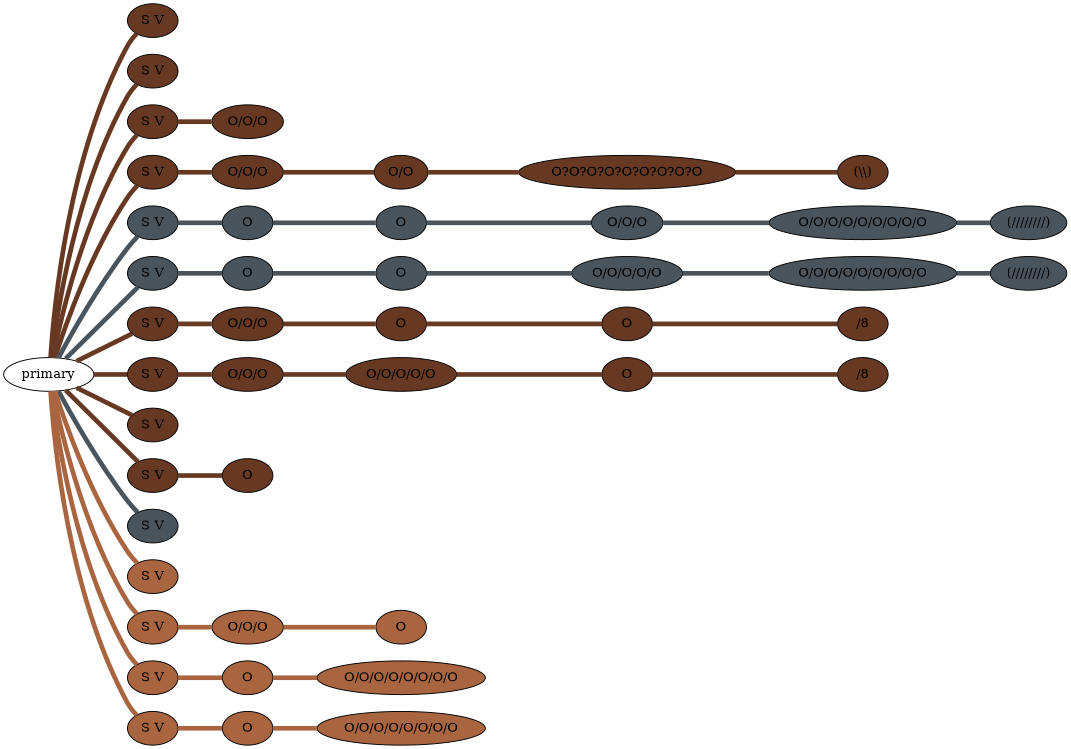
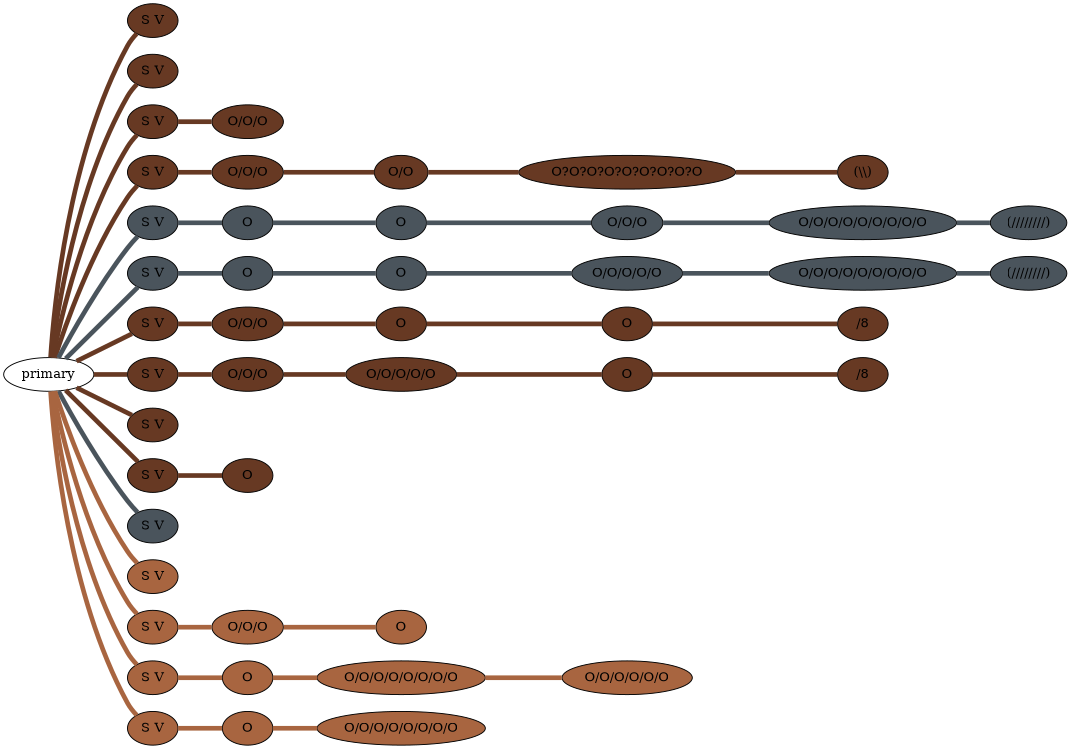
node "O/O/O/O/O/O": added
